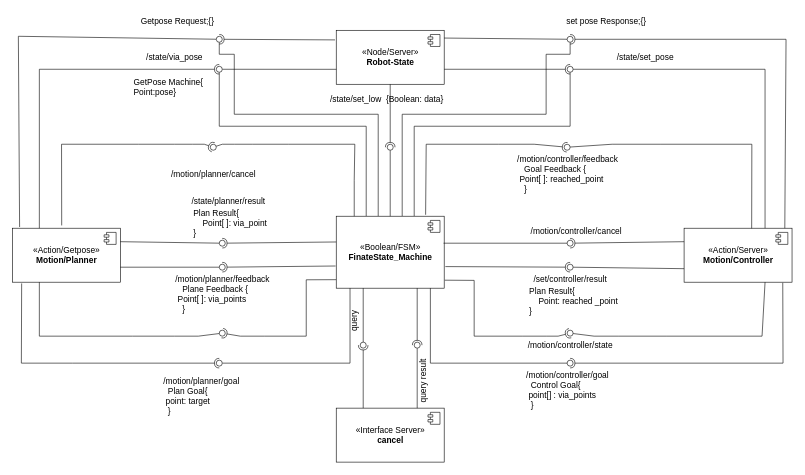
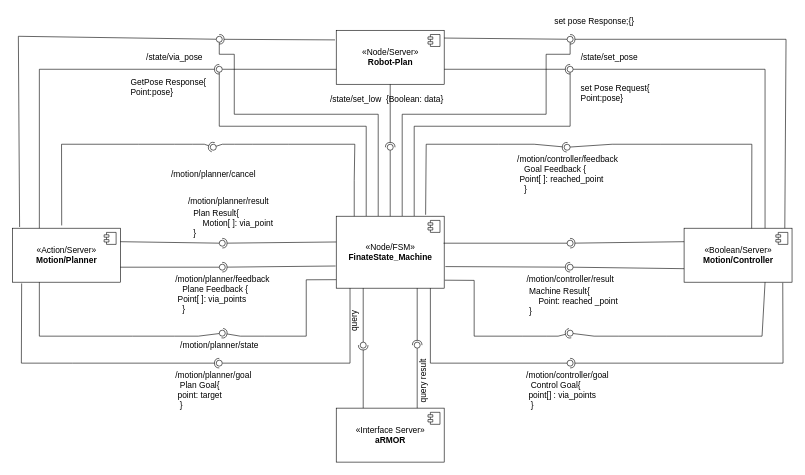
node "Getpose Request;{}": removed
node "set pose Response;{}": moved (606, 21) -> (594, 21)
node "«Node/Server» Robot-State": label "«Node/Server» Robot-State" -> "«Node/Server» Robot-Plan"
node "/state/set_pose": moved (645, 57) -> (609, 57)
node "GetPose Machine{ Point:pose}": label "GetPose Machine{ Point:pose}" -> "GetPose Response{ Point:pose}"
node "set Pose Request{ Point:pose}": added
node "/state/planner/result": label "/state/planner/result" -> "/motion/planner/result"
node "Plan Result{ Point[ ]: via_point }": label "Plan Result{ Point[ ]: via_point }" -> "Plan Result{ Motion[ ]: via_point }"
node "/motion/controller/cancel": removed
node "«Boolean/FSM»FinateState_Machine": label "«Boolean/FSM»FinateState_Machine" -> "«Node/FSM»FinateState_Machine"
node "«Action/Getpose» Motion/Planner": label "«Action/Getpose» Motion/Planner" -> "«Action/Server» Motion/Planner"
node "«Action/Server» Motion/Controller": label "«Action/Server» Motion/Controller" -> "«Boolean/Server» Motion/Controller"
node "/set/controller/result": label "/set/controller/result" -> "/motion/controller/result"
node "Plan Result{ Point: reached _point }": label "Plan Result{ Point: reached _point }" -> "Machine Result{ Point: reached _point }"
node "/motion/planner/state": added
node "/motion/controller/state": removed
node "/motion/planner/goal Plan Goal{ point: target }": moved (207, 396) -> (219, 390)
node "«Interface Server» cancel": label "«Interface Server» cancel" -> "«Interface Server» aRMOR"
